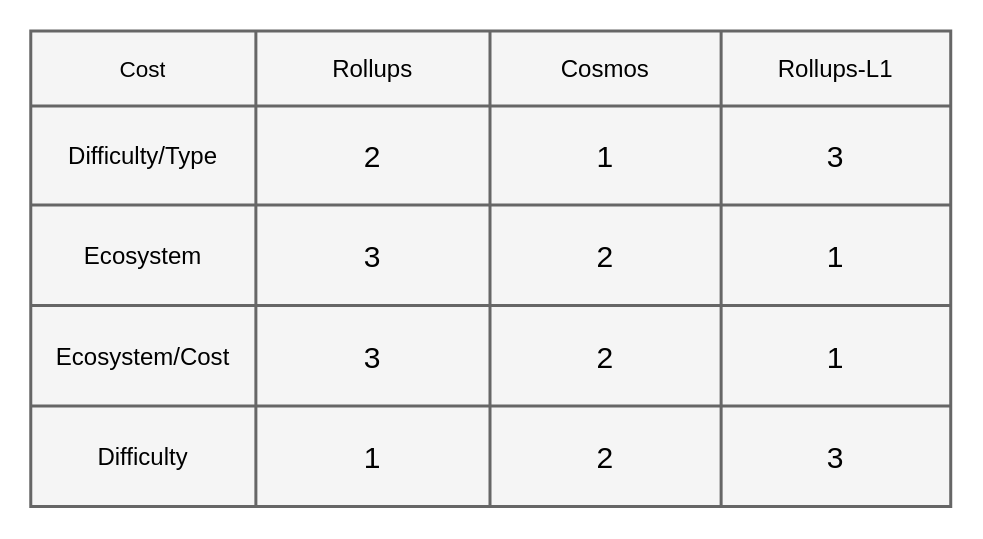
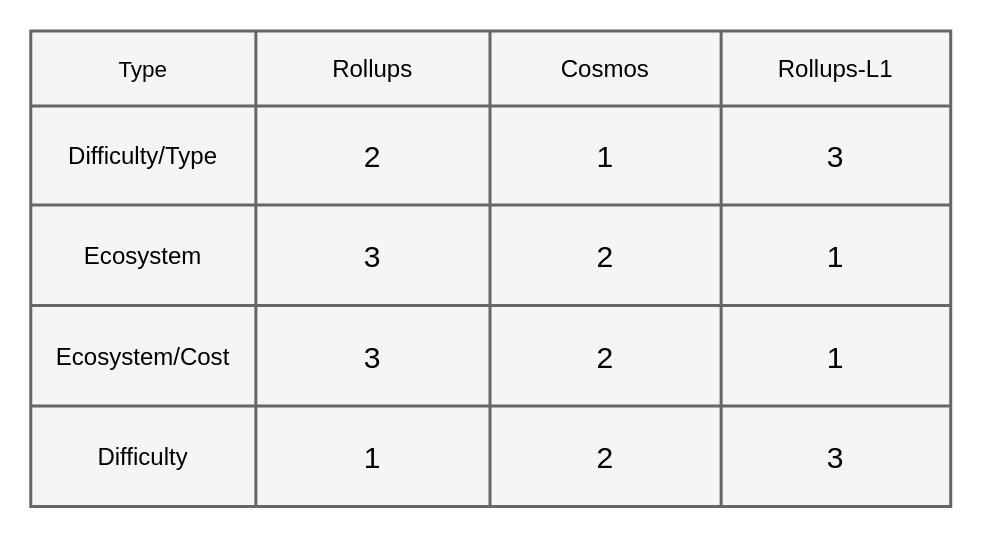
node "Cost": label "Cost" -> "Type"
